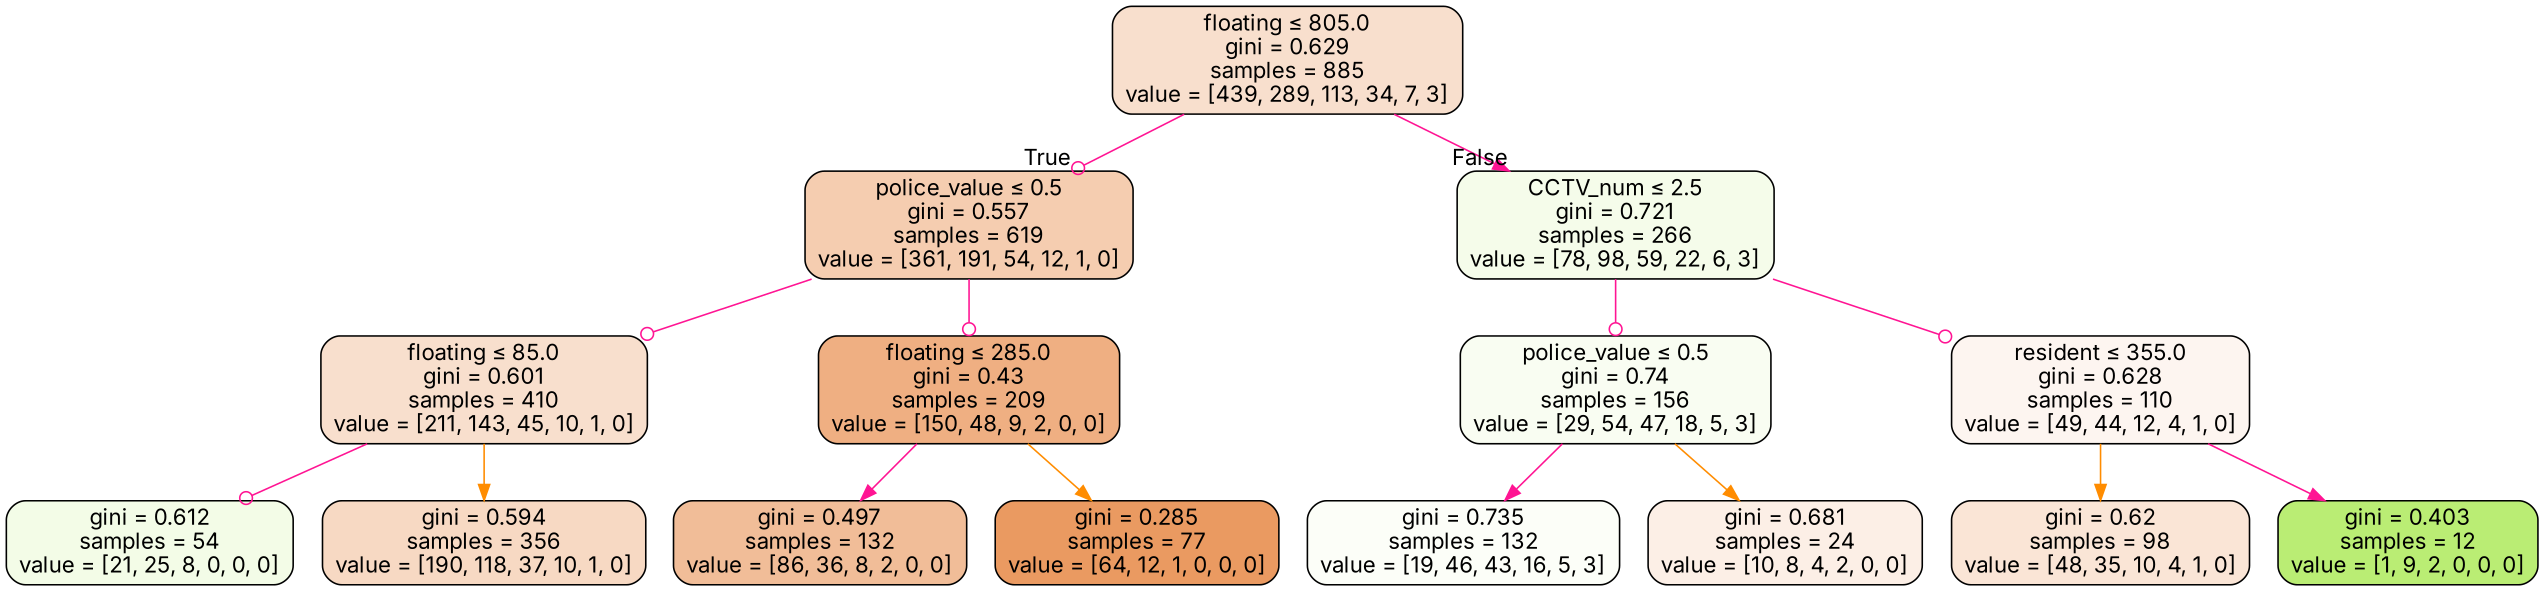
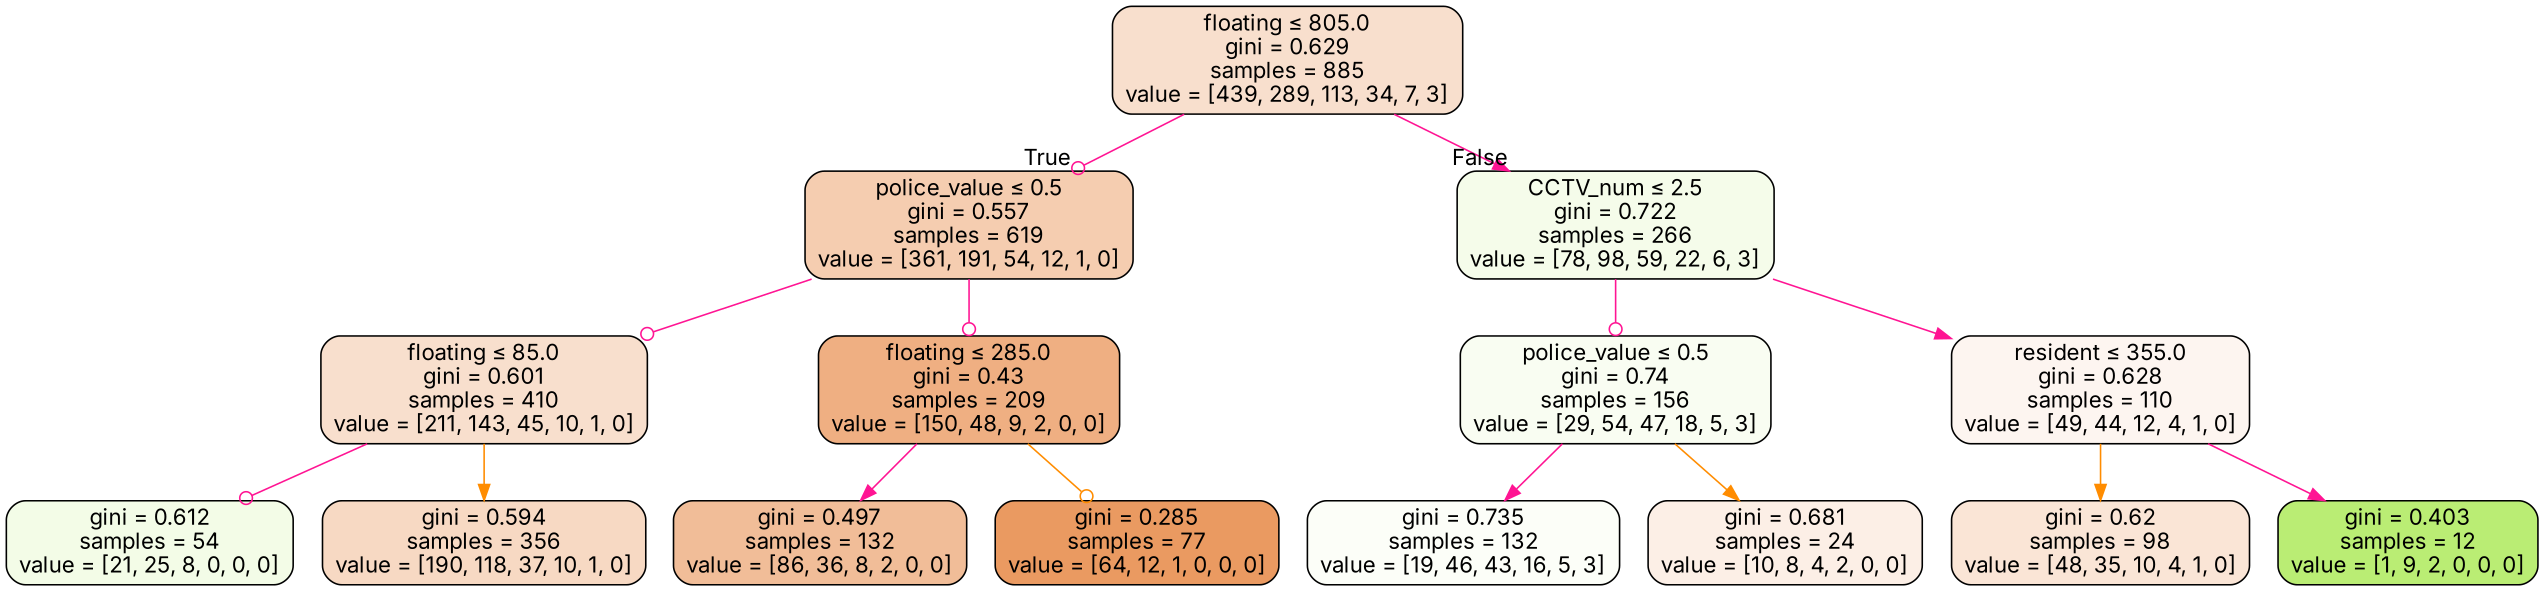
node "CCTV_num ≤ 2.5": text "gini = 0.721" -> "gini = 0.722"
edge "CCTV_num ≤ 2.5" -> "resident ≤ 355.0": arrowhead odot -> normal
edge "floating ≤ 285.0" -> "gini = 0.285": arrowhead normal -> odot
